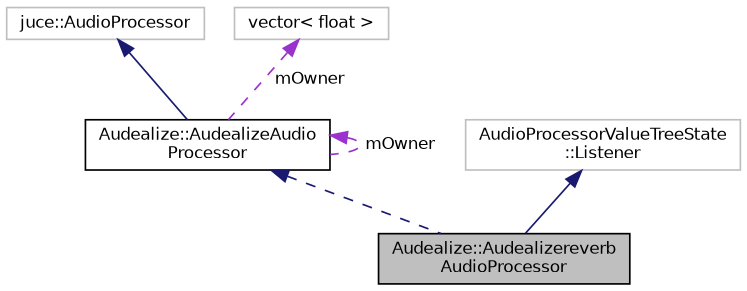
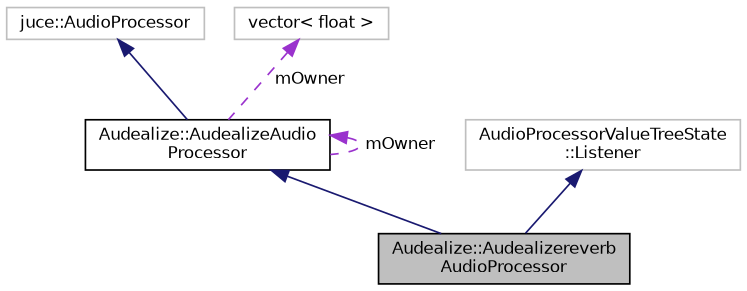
edge "Audealize::Audealizereverb AudioProcessor" -> "Audealize::AudealizeAudio Processor": style dashed -> solid
